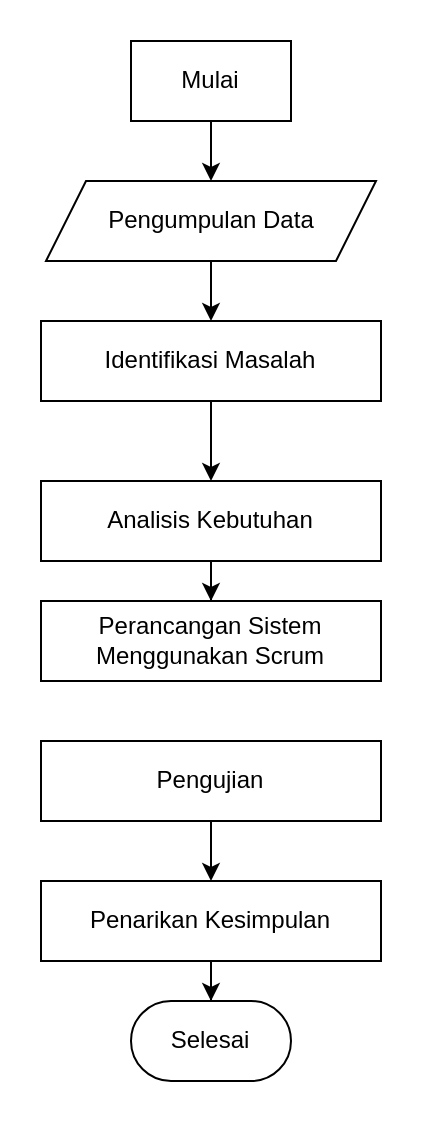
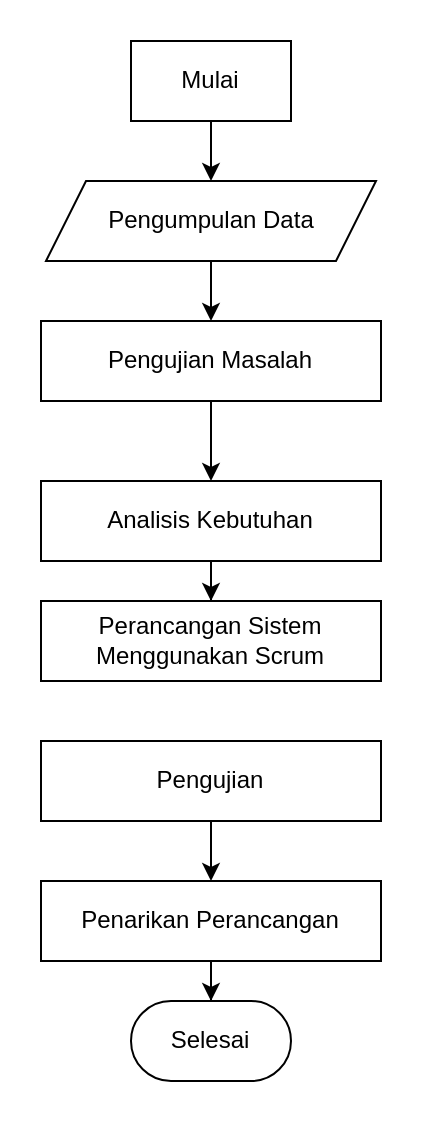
node "Identifikasi Masalah": label "Identifikasi Masalah" -> "Pengujian Masalah"
node "Penarikan Kesimpulan": label "Penarikan Kesimpulan" -> "Penarikan Perancangan"
